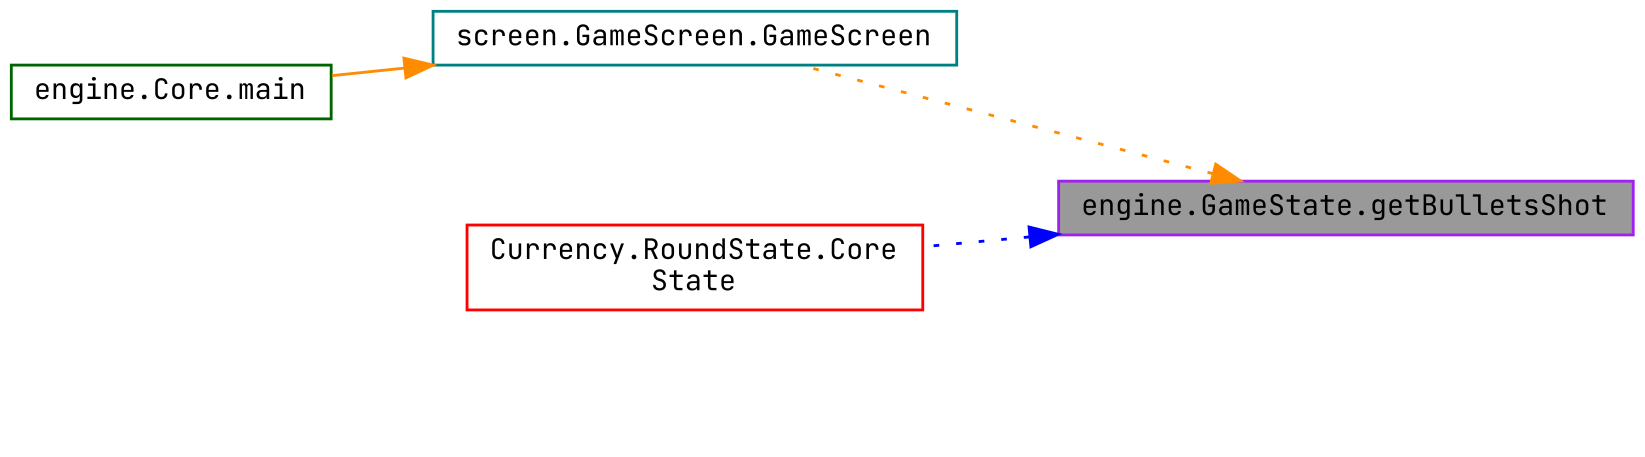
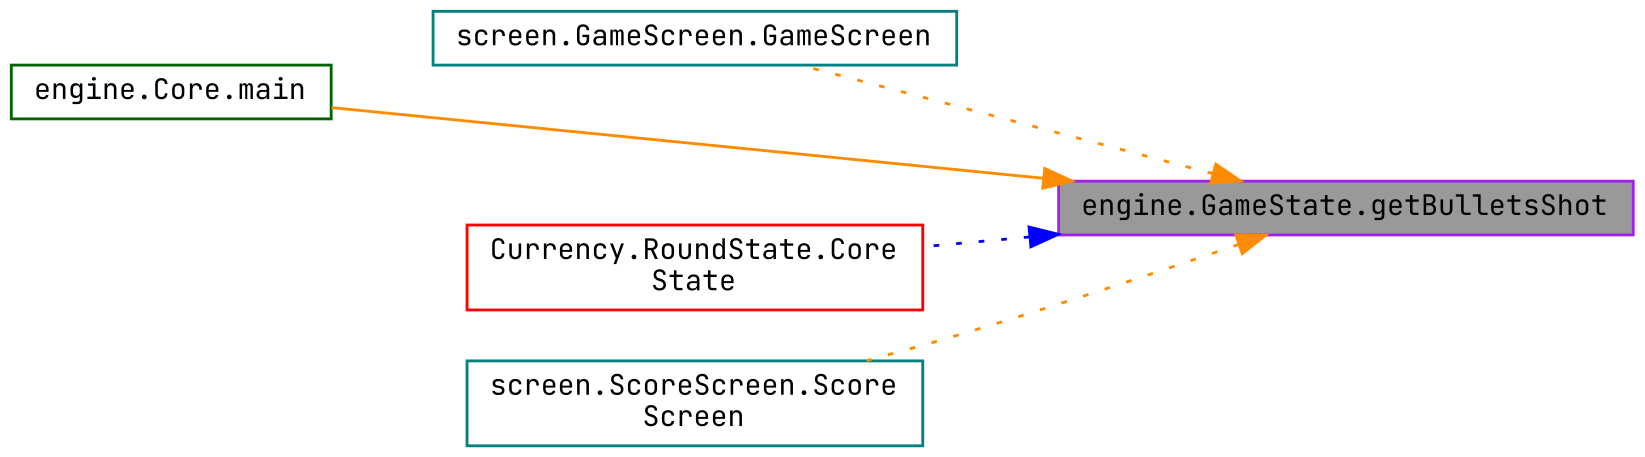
edge "engine.Core.main" -> "screen.GameScreen.GameScreen": now "engine.Core.main" -> "engine.GameState.getBulletsShot"
node "screen.ScoreScreen.Score Screen": added
